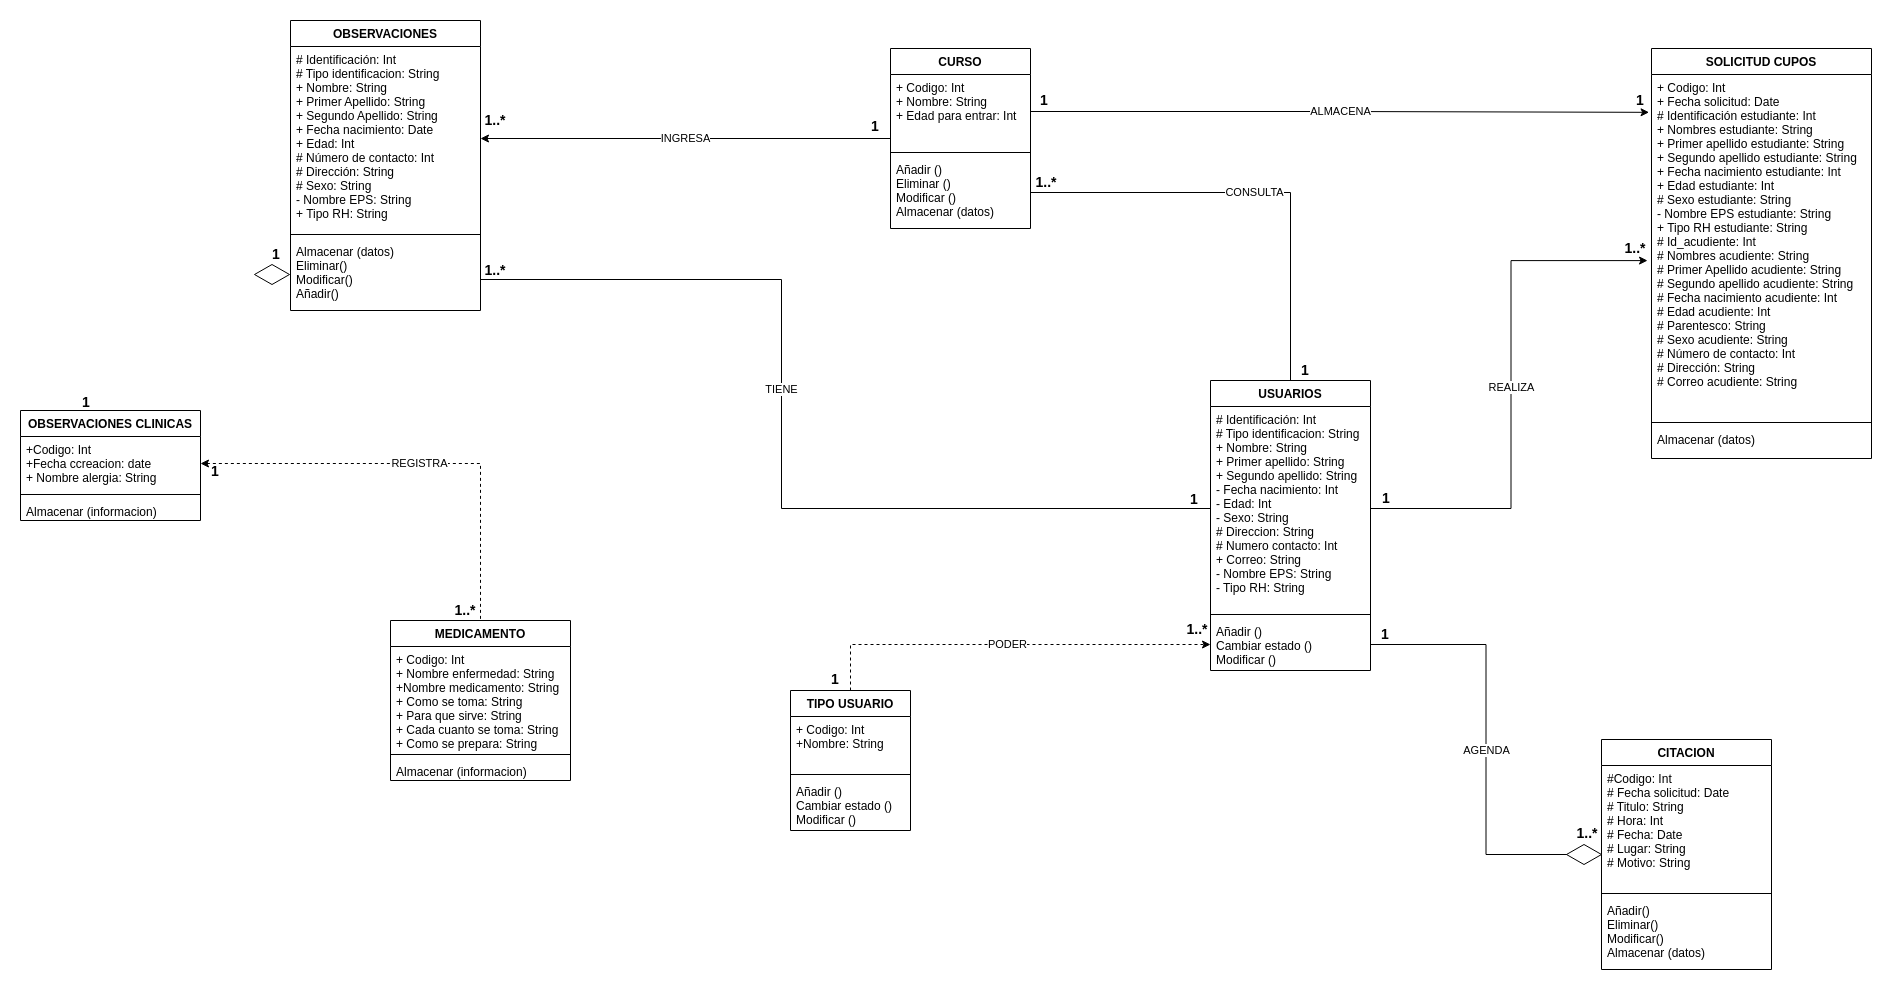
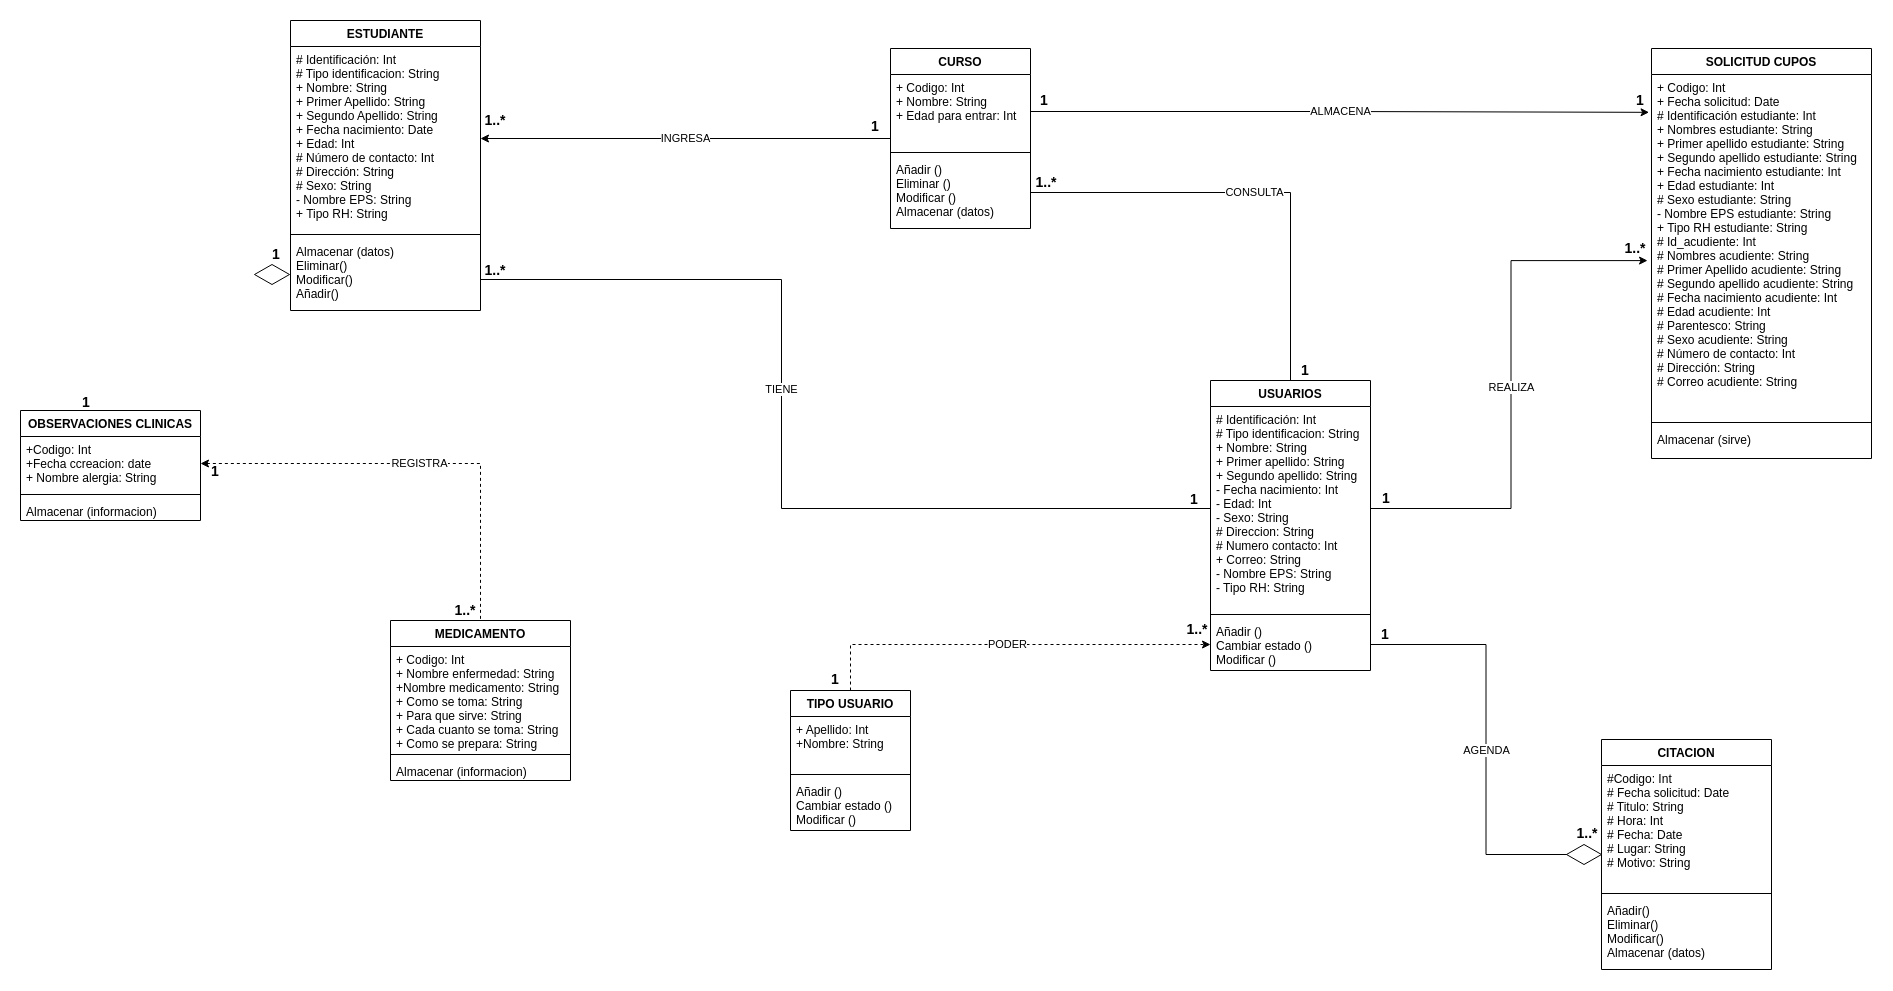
node "OBSERVACIONES": label "OBSERVACIONES" -> "ESTUDIANTE"
node "Almacenar (datos)": label "Almacenar (datos)" -> "Almacenar (sirve)"
node "+ Codigo: Int +Nombre: String": label "+ Codigo: Int +Nombre: String" -> "+ Apellido: Int +Nombre: String"
